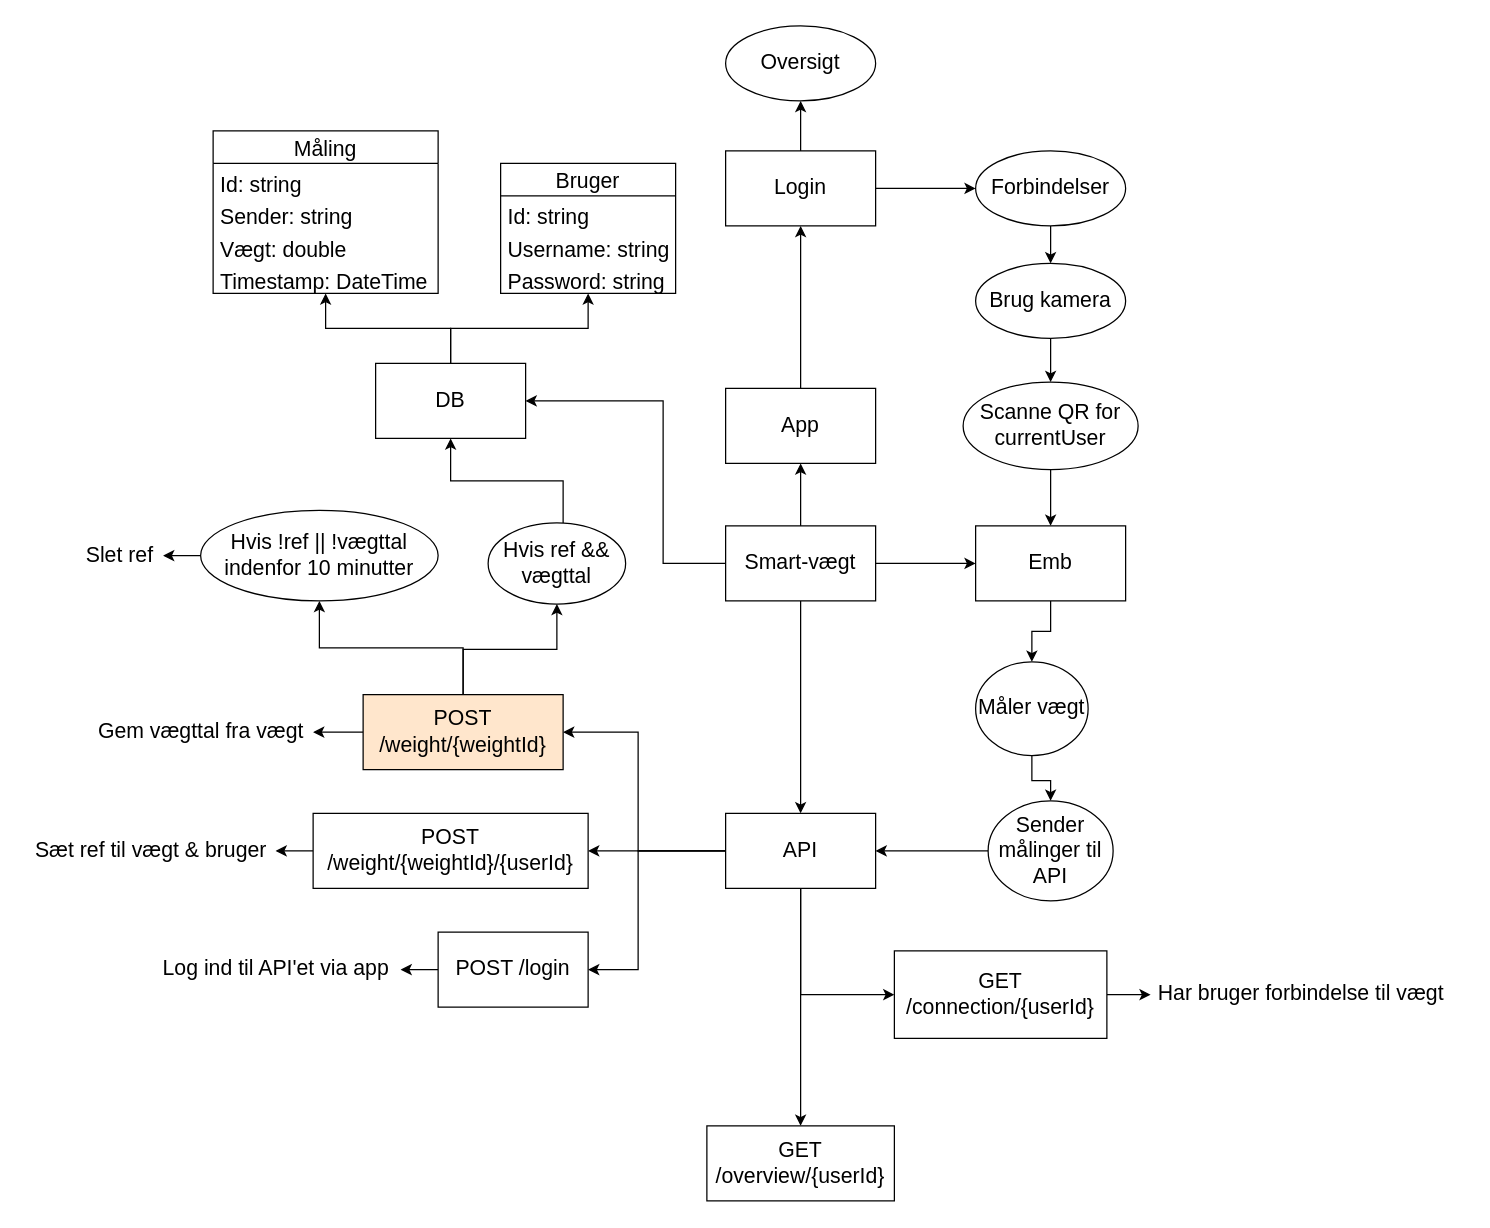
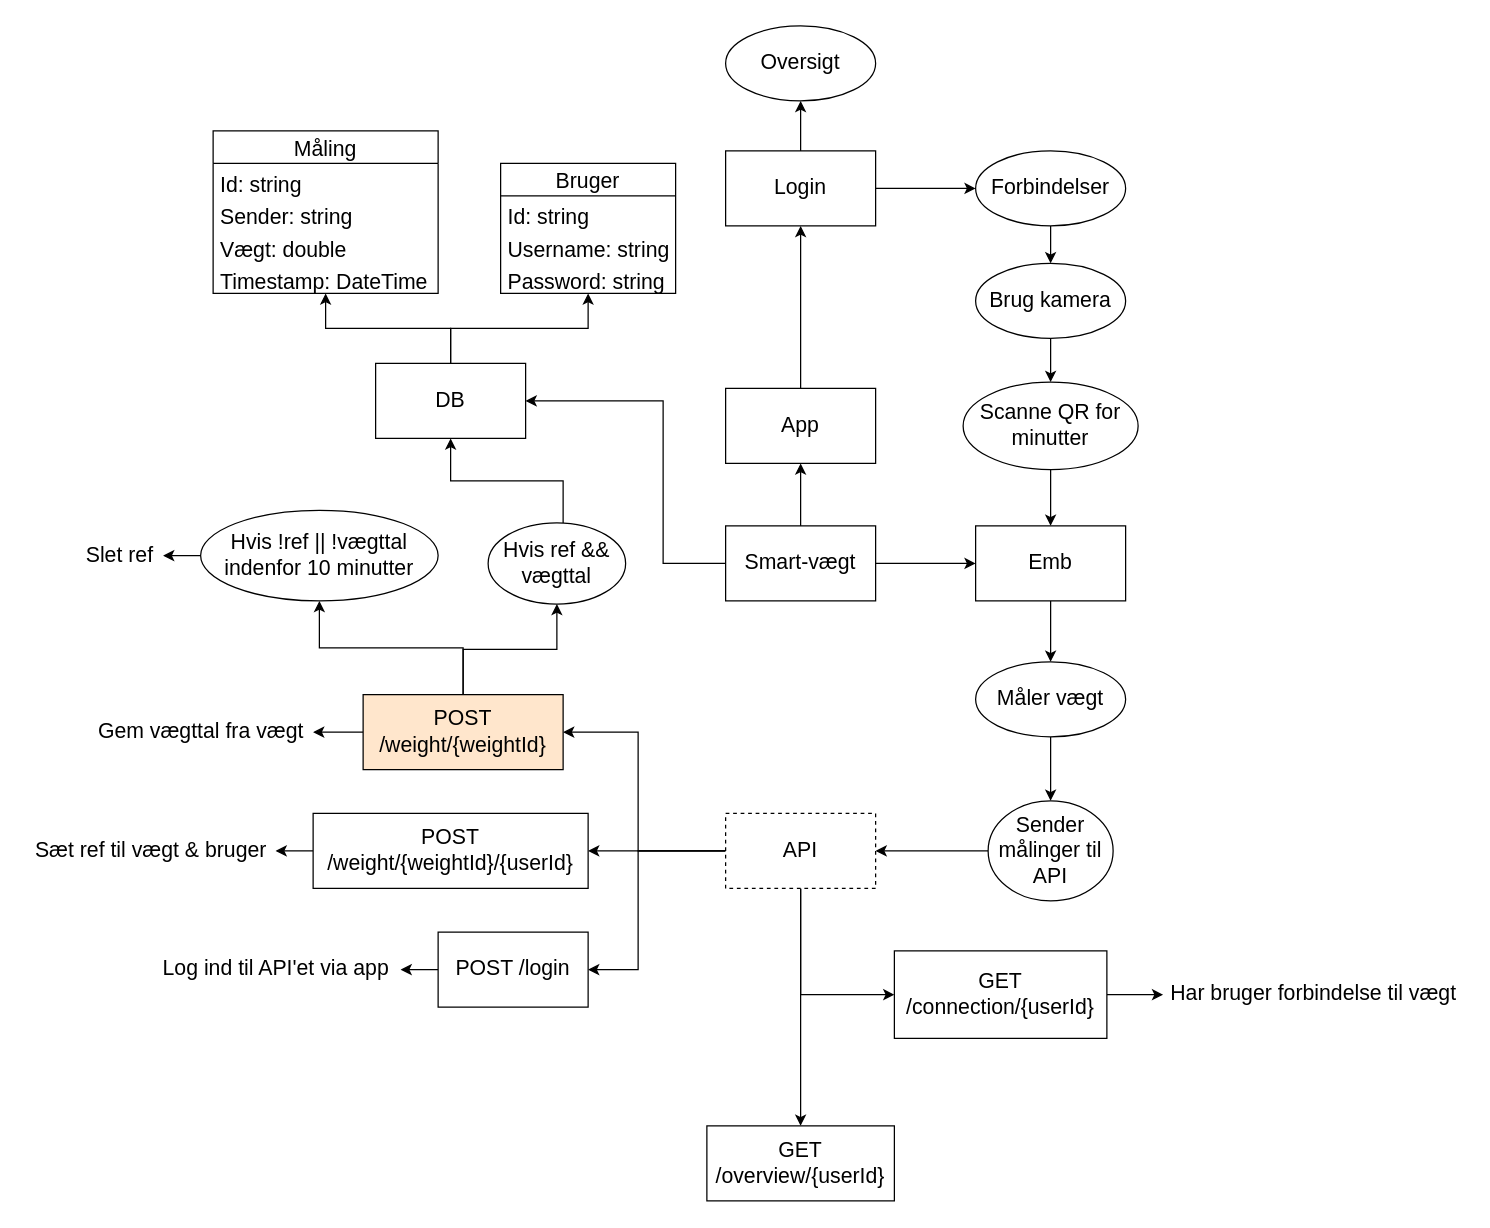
node "Scanne QR for currentUser": label "Scanne QR for currentUser" -> "Scanne QR for minutter"
edge "Smart-vægt" -> "API": removed
node "Måler vægt": size 113x94 -> 150x75
node "API": style solid -> dashed
node "Har bruger forbindelse til vægt": moved (1301, 994) -> (1313, 994)
